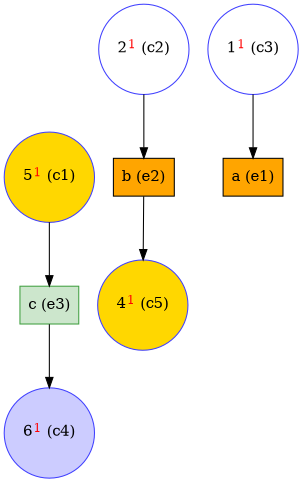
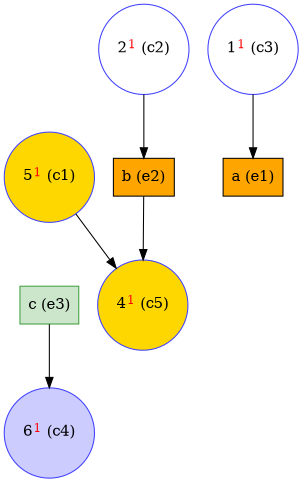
edge "5" -> "c (e3)": now "5" -> "4"
